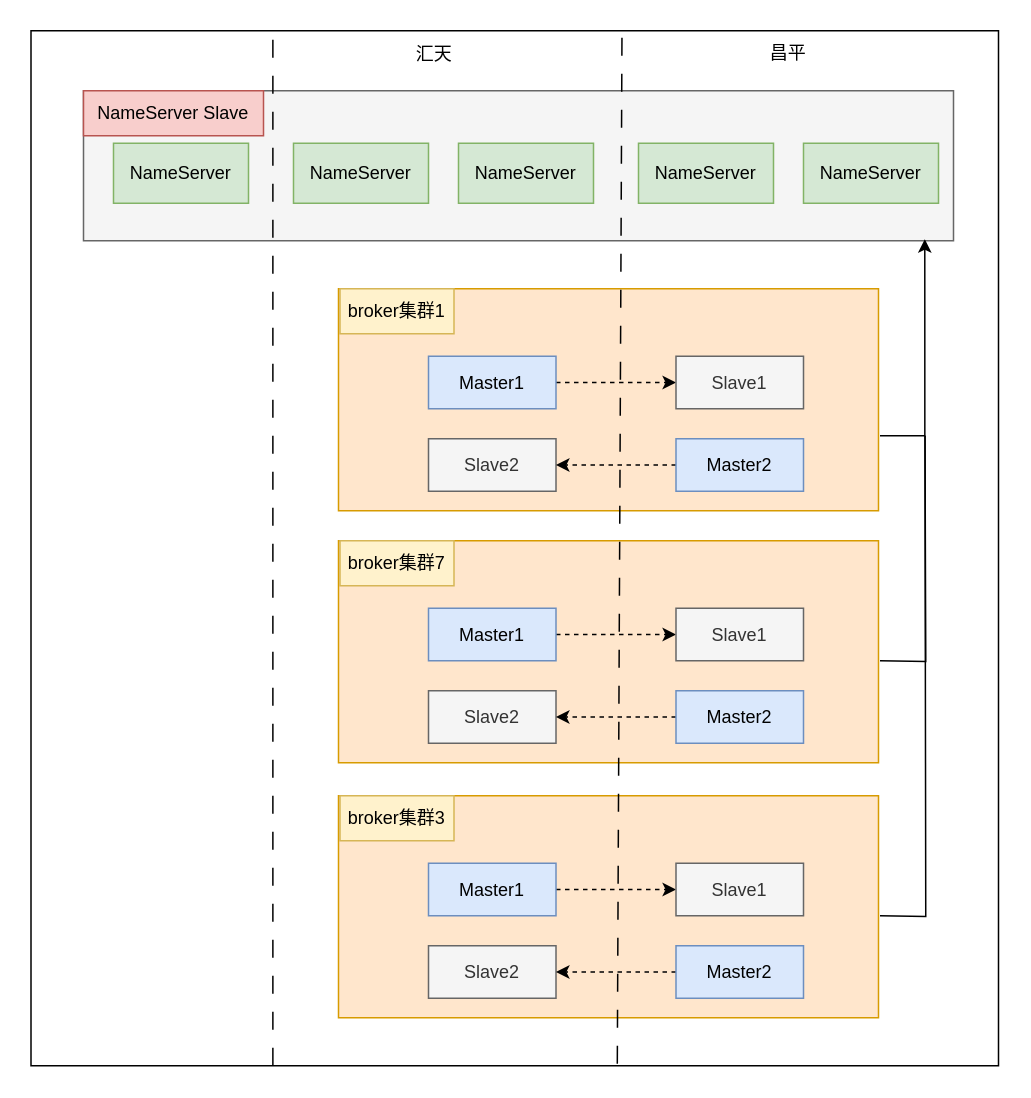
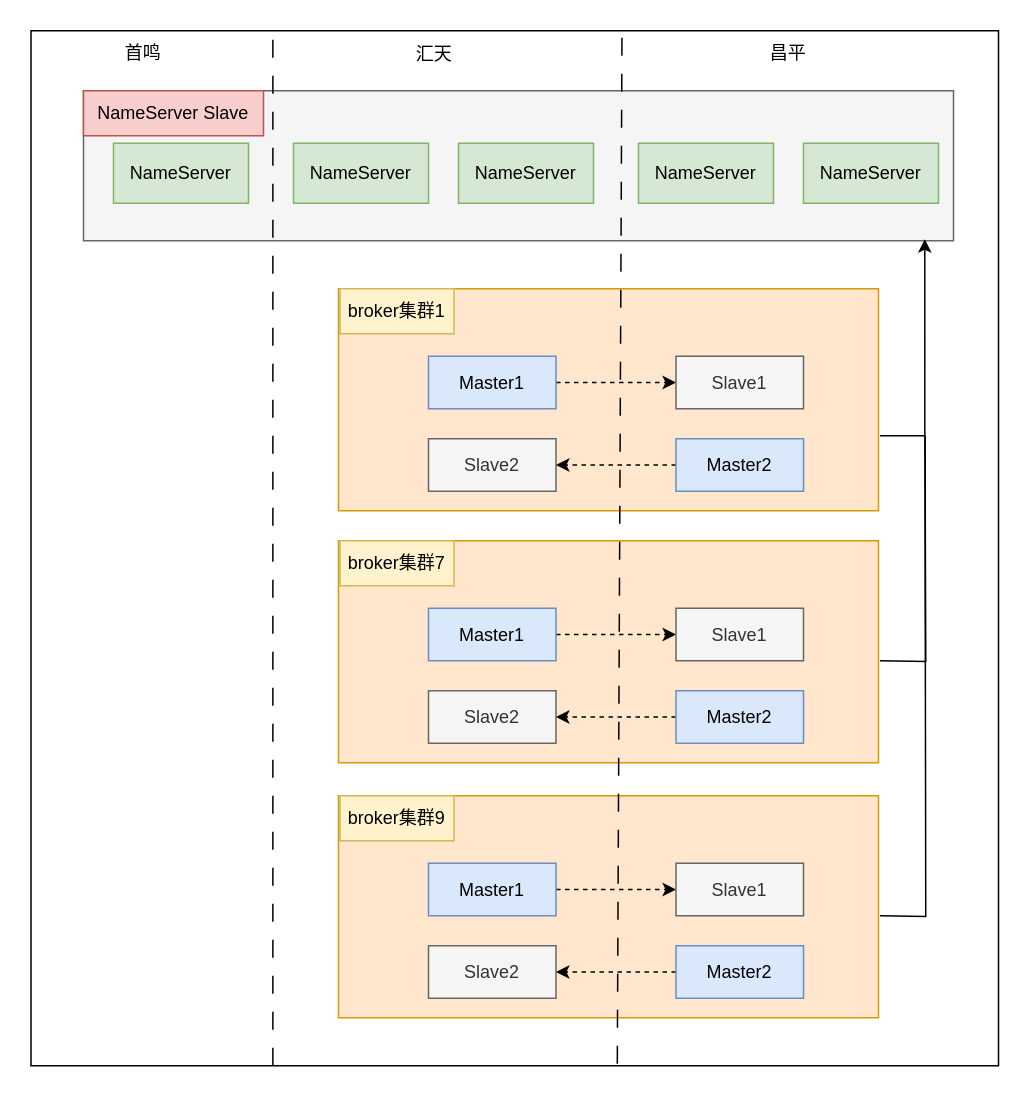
node "首鸣": added
node "broker集群3": label "broker集群3" -> "broker集群9"
